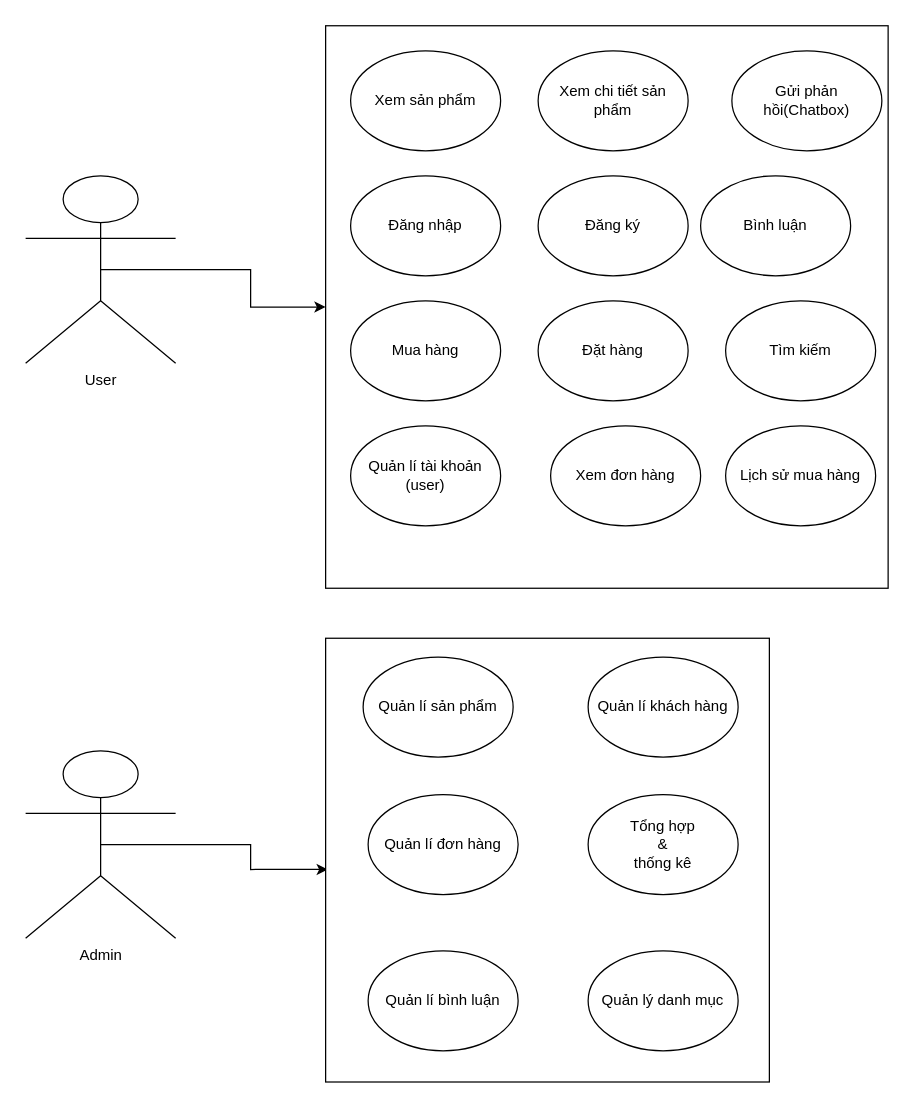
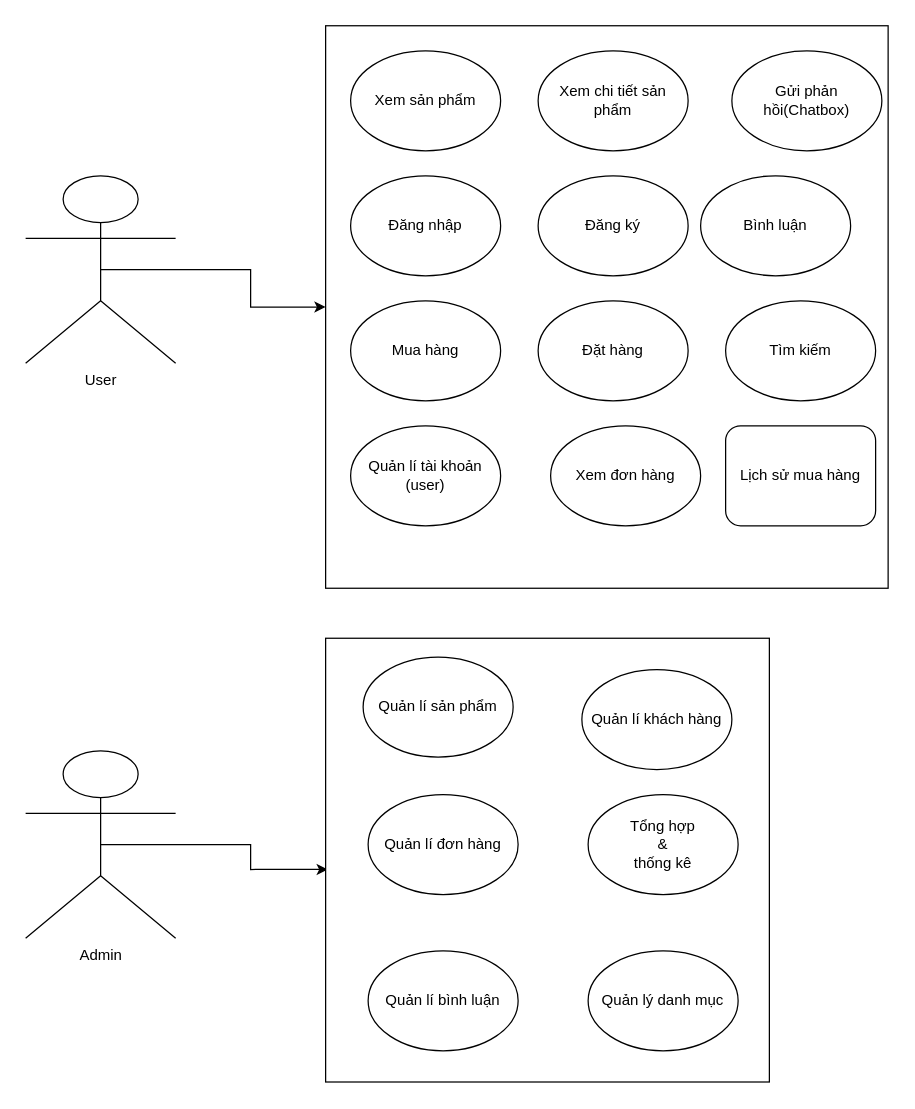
node "Lịch sử mua hàng": shape ellipse -> rounded rectangle
node "Quản lí khách hàng": moved (663, 707) -> (657, 719)
